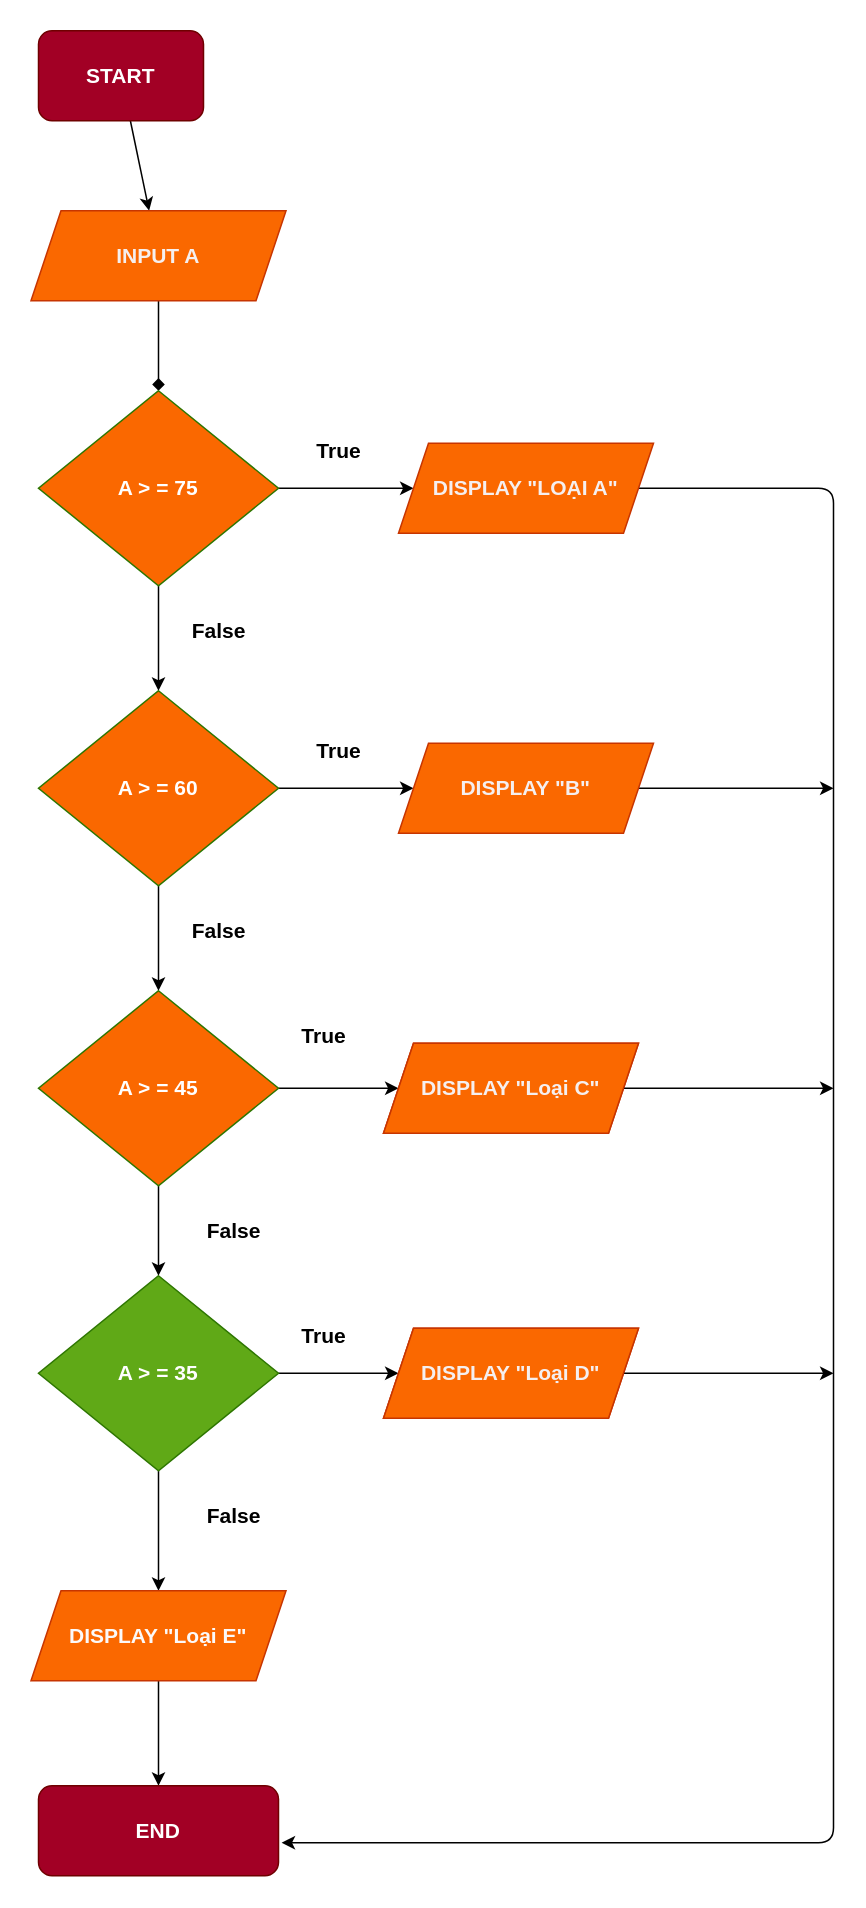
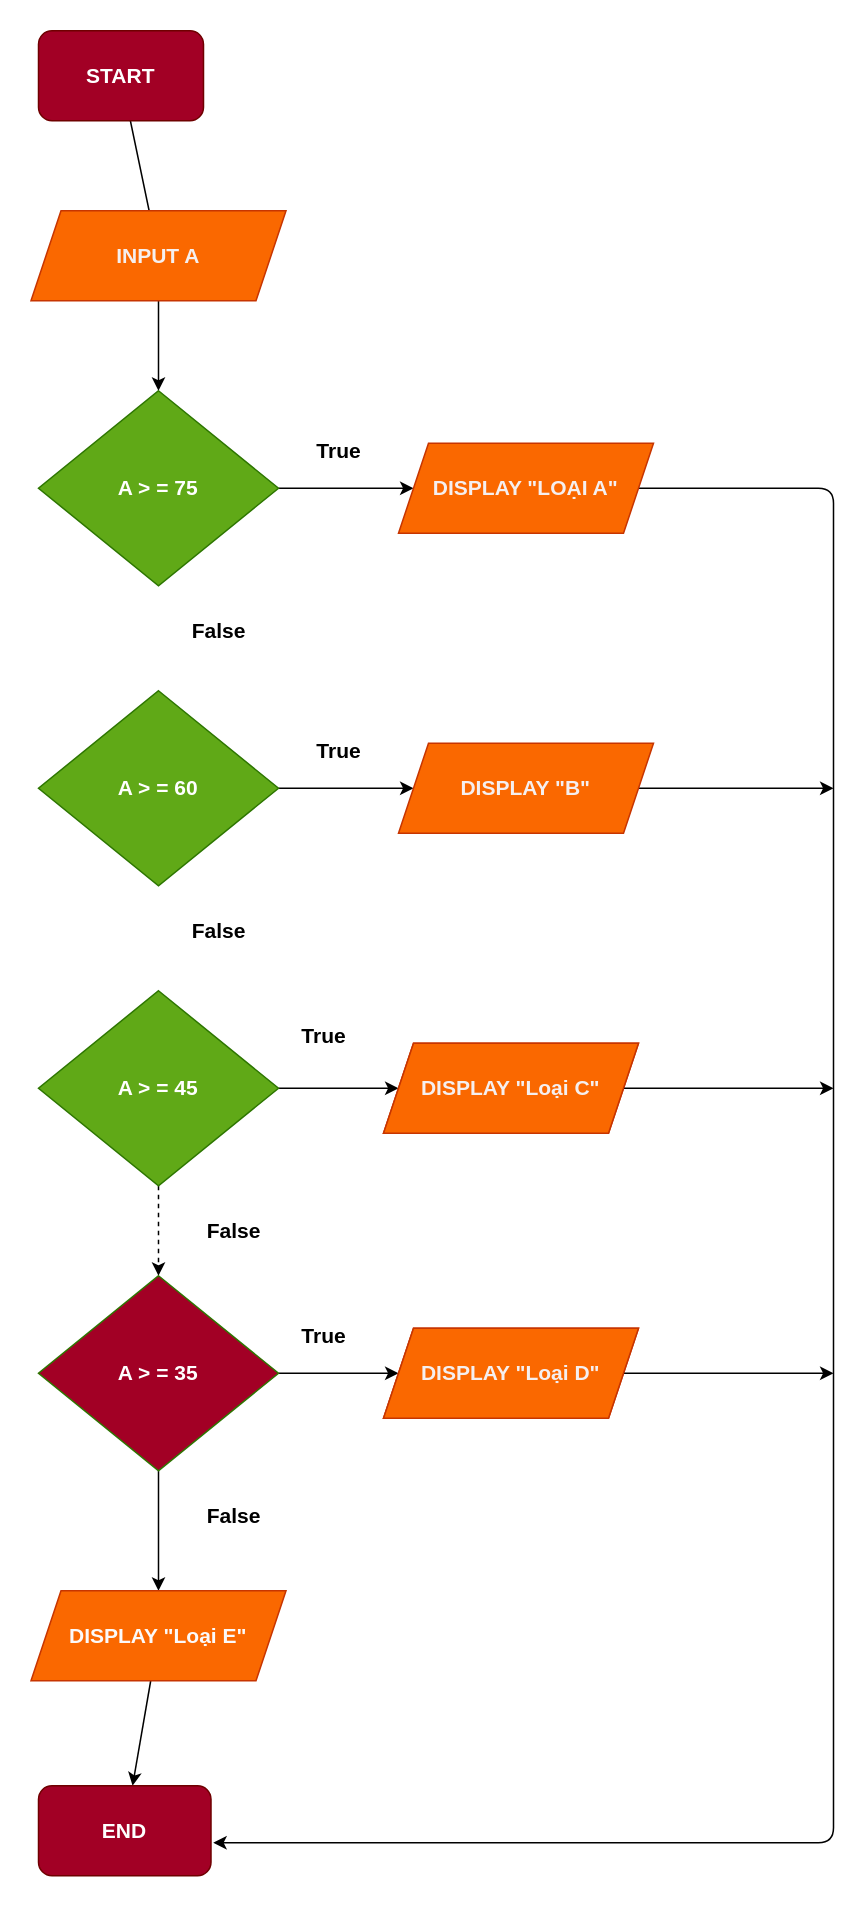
edge "START" -> "INPUT A": arrowhead classic -> none
edge "INPUT A" -> "A > = 75": arrowhead diamond -> classic
node "A > = 75": fillcolor #fa6800 -> #60a917
edge "A > = 75" -> "A > = 60": removed
node "A > = 60": fillcolor #fa6800 -> #60a917
edge "A > = 60" -> "A > = 45": removed
node "A > = 45": fillcolor #fa6800 -> #60a917
edge "A > = 45" -> "A > = 35": style solid -> dashed
node "A > = 35": fillcolor #60a917 -> #a20025
node "END": size 240x90 -> 173x90
